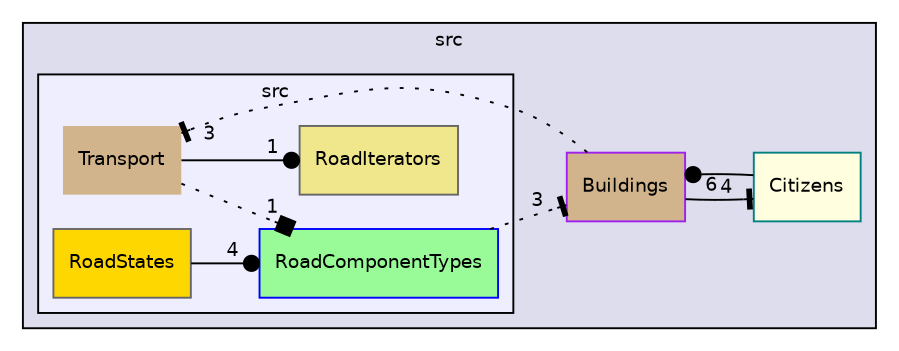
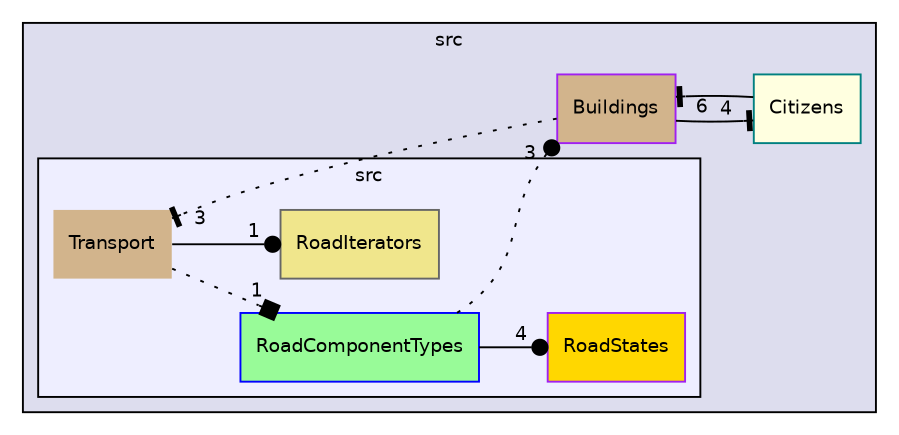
edge "Citizens" -> "Buildings": arrowhead dot -> tee
edge "RoadComponentTypes" -> "Buildings": arrowhead tee -> dot
node "RoadStates": color gray40 -> purple
edge "RoadStates" -> "RoadComponentTypes": reversed
